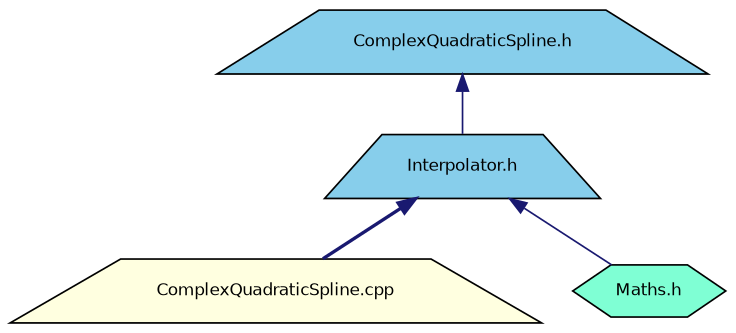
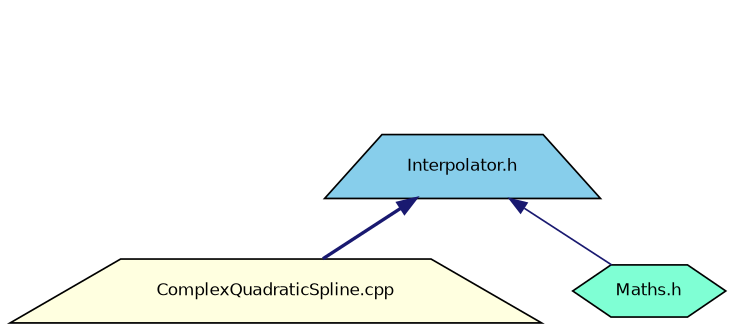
node "ComplexQuadraticSpline.h": removed
